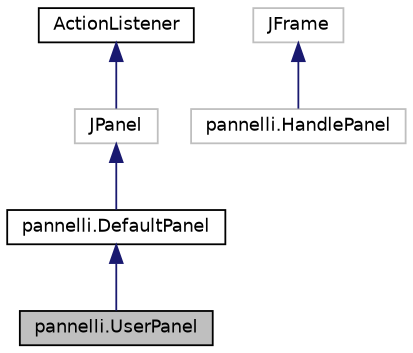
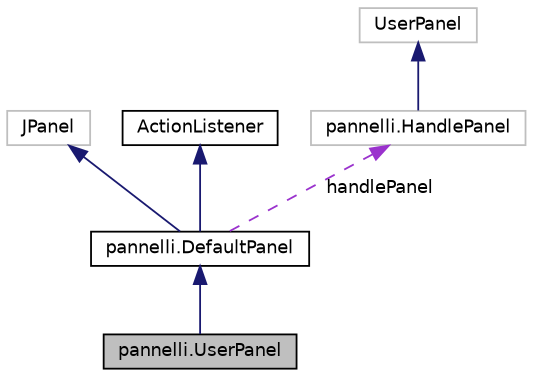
node "JFrame": label "JFrame" -> "UserPanel"
edge "JPanel" -> "ActionListener": now "pannelli.DefaultPanel" -> "ActionListener"
edge "pannelli.DefaultPanel" -> "pannelli.HandlePanel": added, label "handlePanel"
